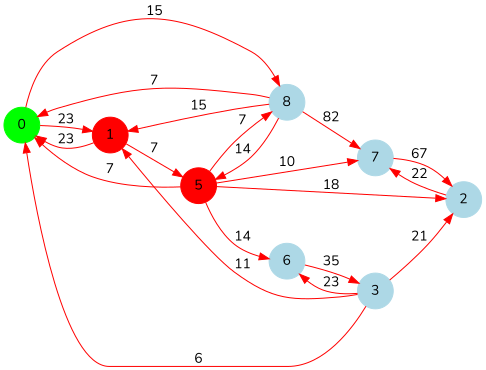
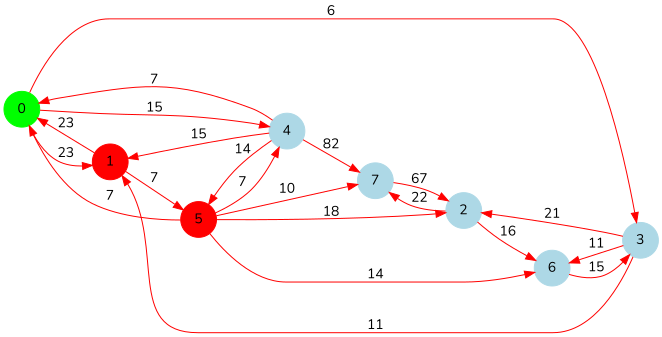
node "8": label "8" -> "4"
edge "2" -> "6": added, label "16"
edge "6" -> "3": label "35" -> "15"
edge "3" -> "6": label "23" -> "11"
edge "3" -> "0": reversed
